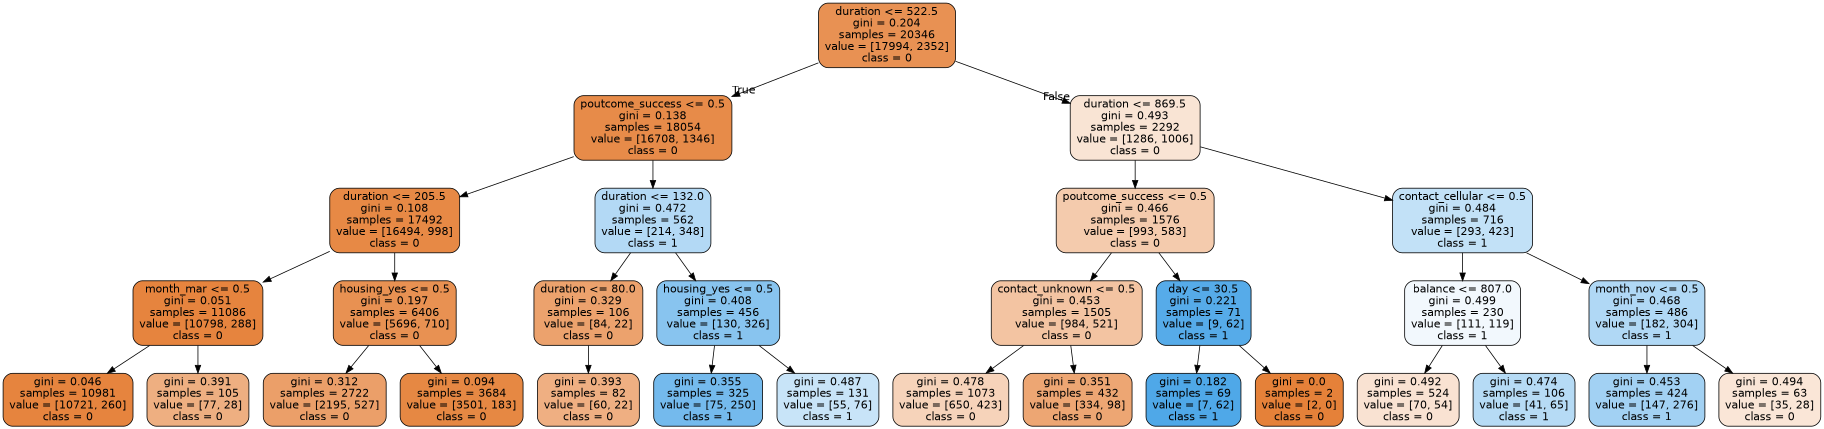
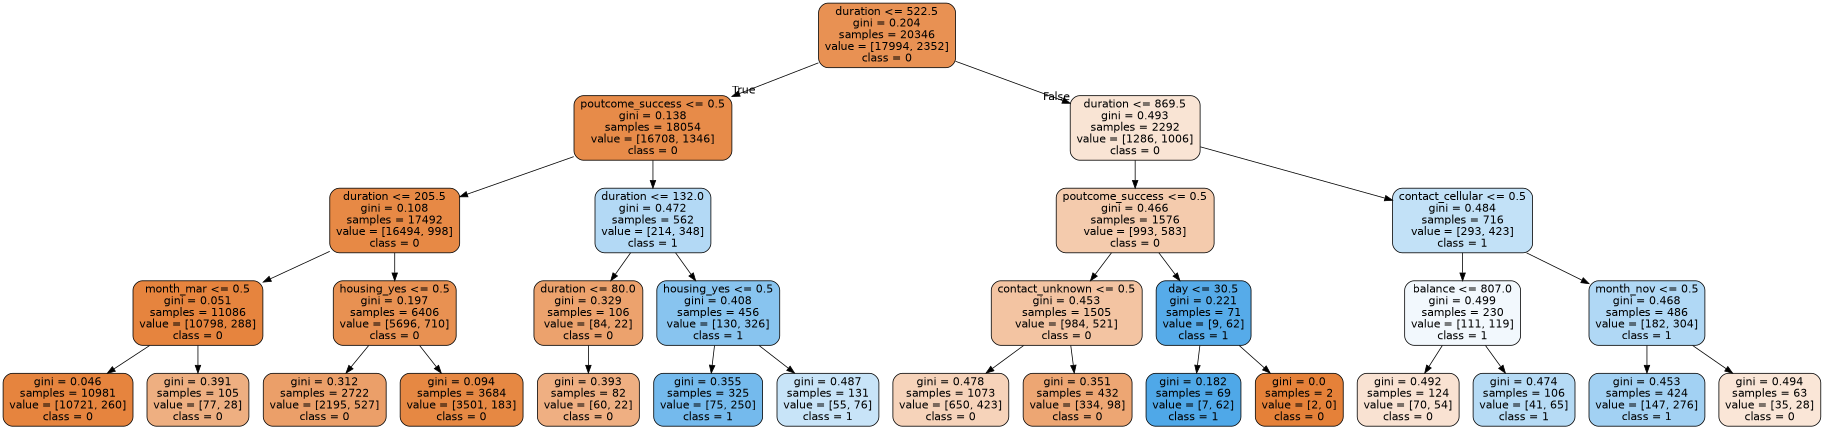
node "gini = 0.492 samples = 524 value = [70, 54] class = 0": label "gini = 0.492 samples = 524 value = [70, 54] class = 0" -> "gini = 0.492 samples = 124 value = [70, 54] class = 0"
